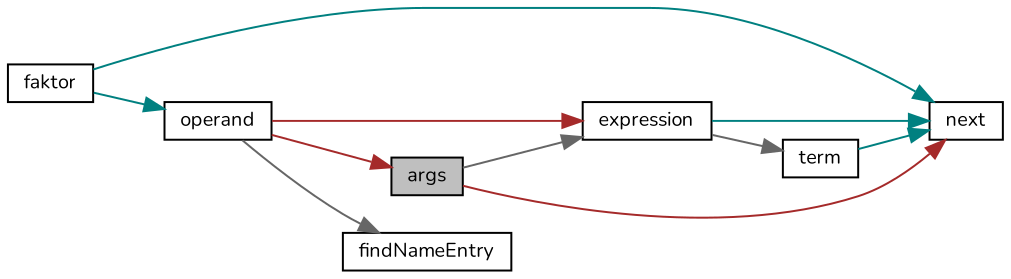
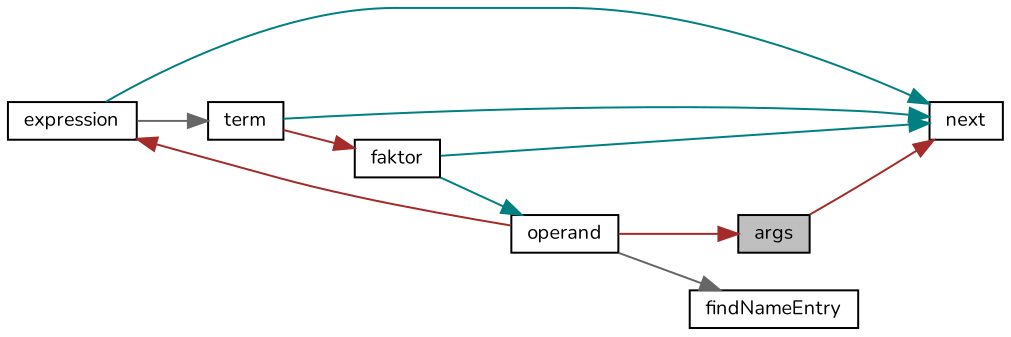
edge "term" -> "faktor": added
edge "args" -> "expression": removed
